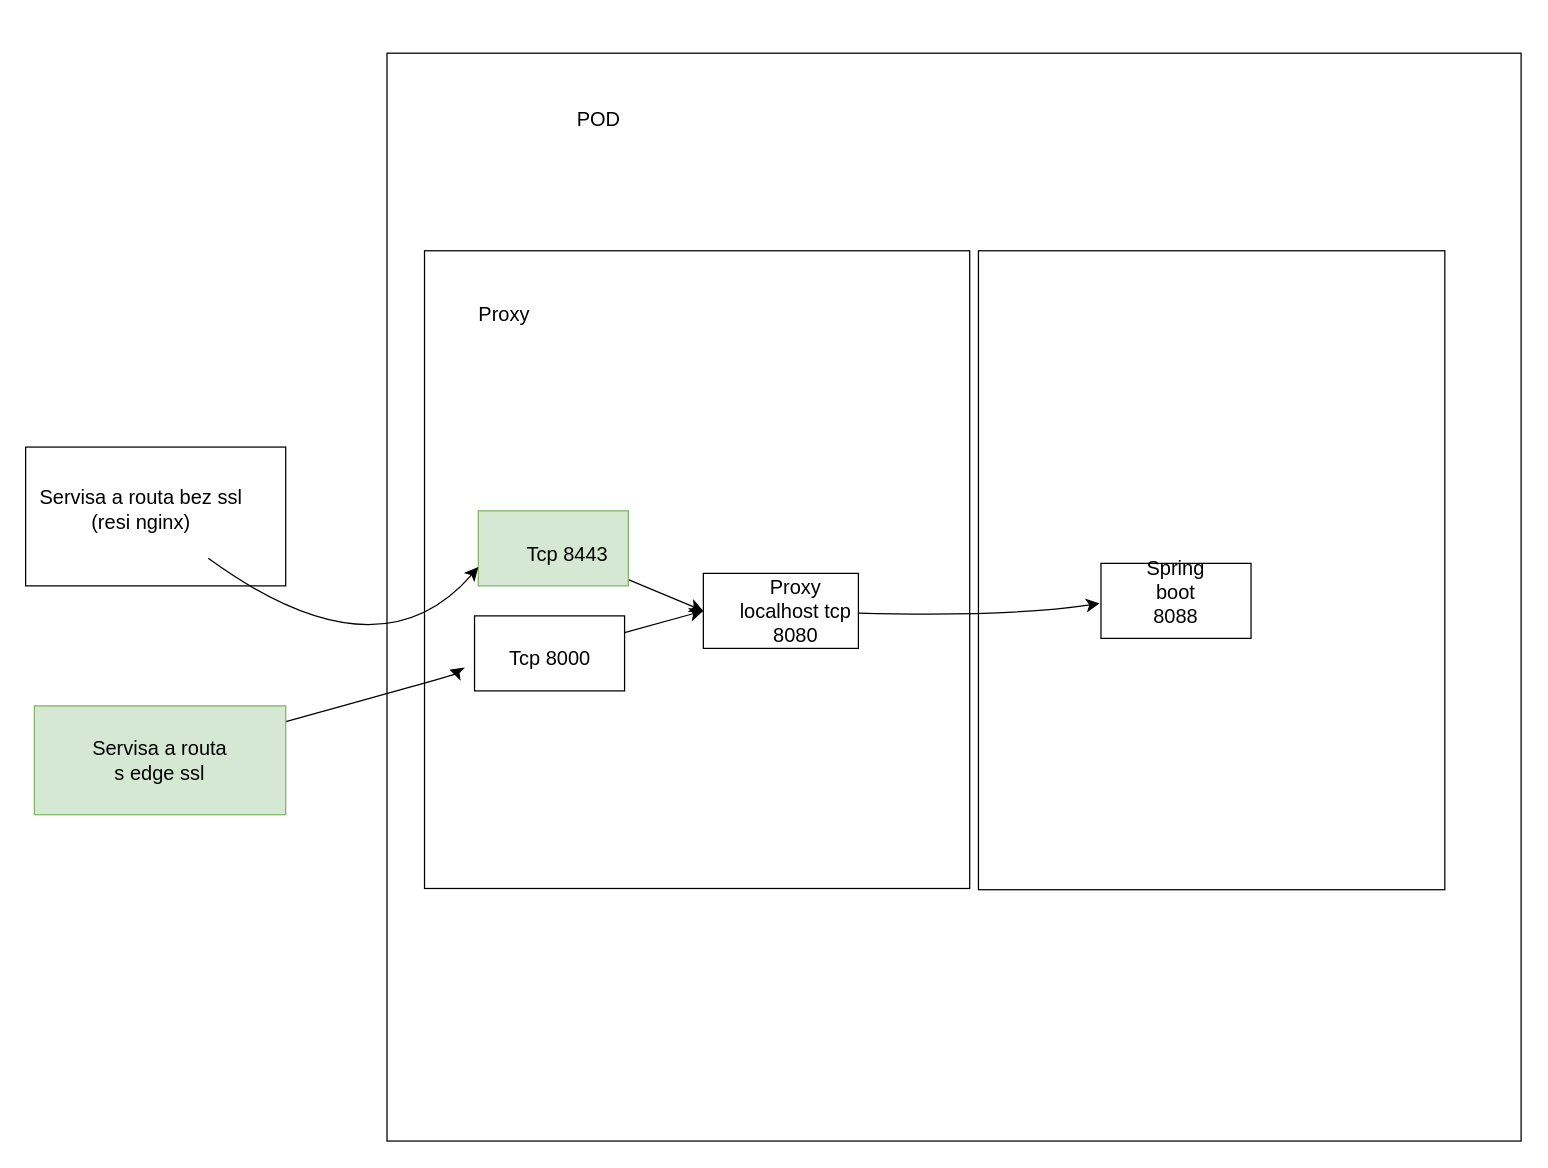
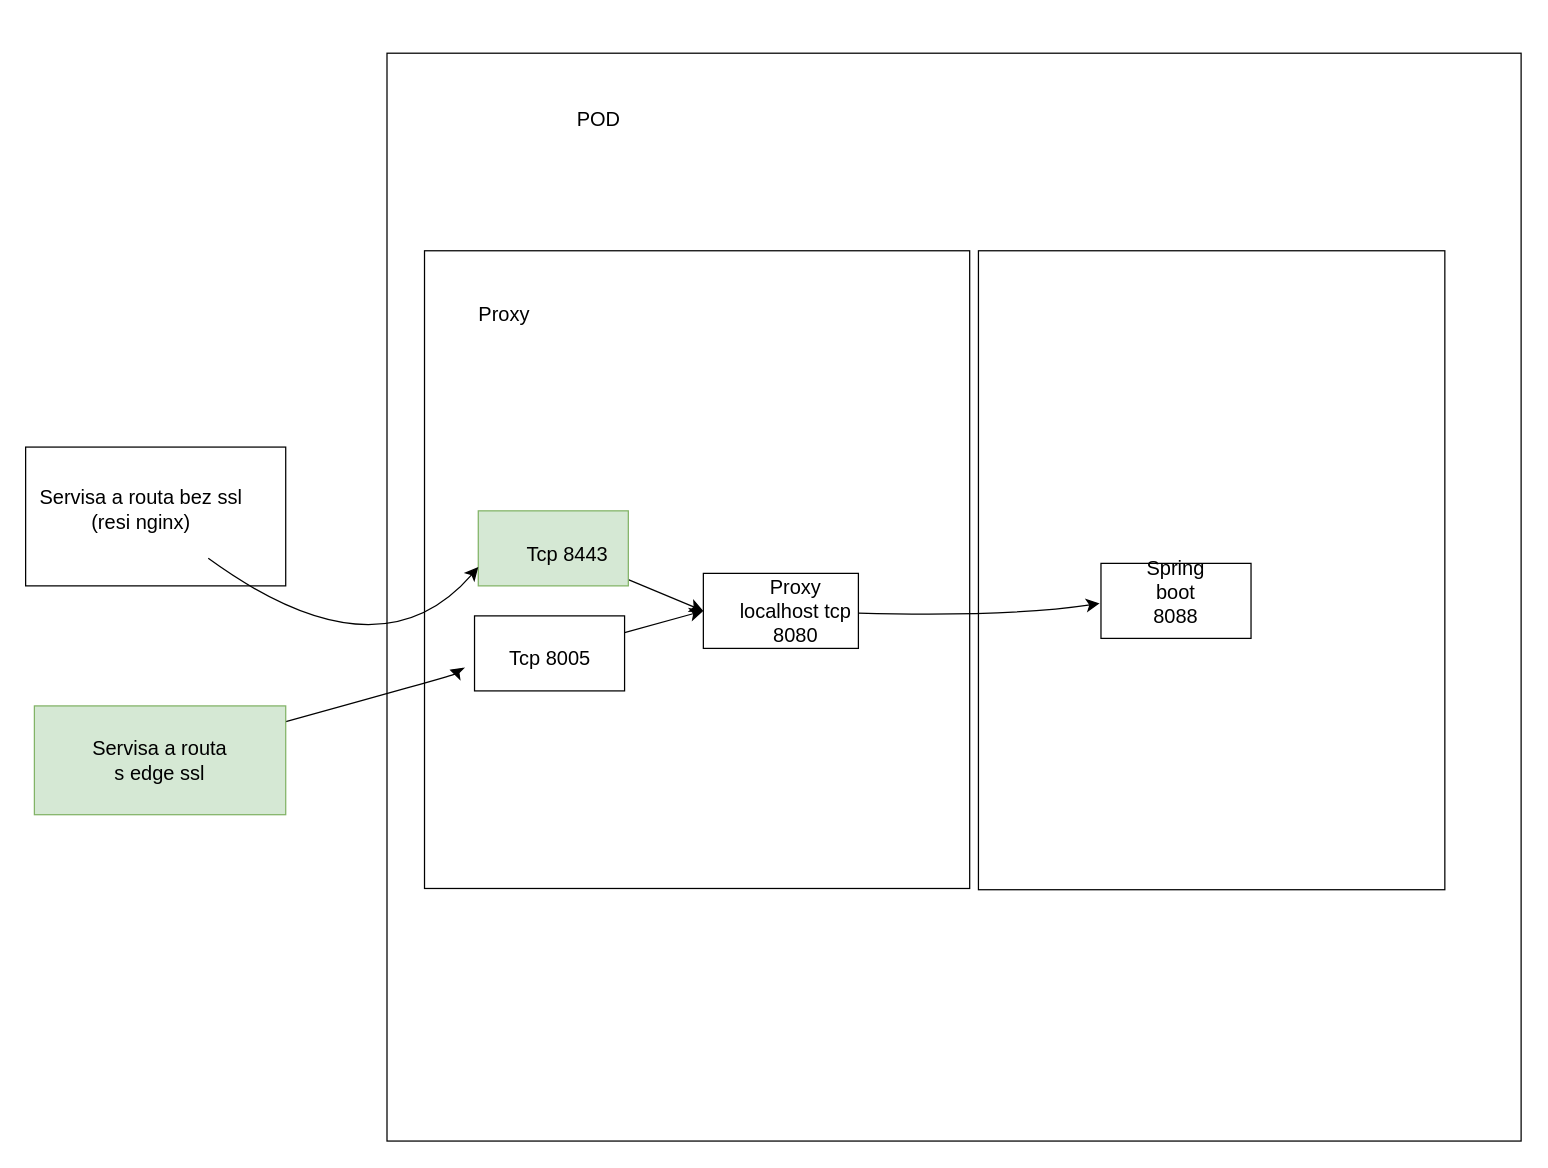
node "Tcp 8000": label "Tcp 8000" -> "Tcp 8005"
